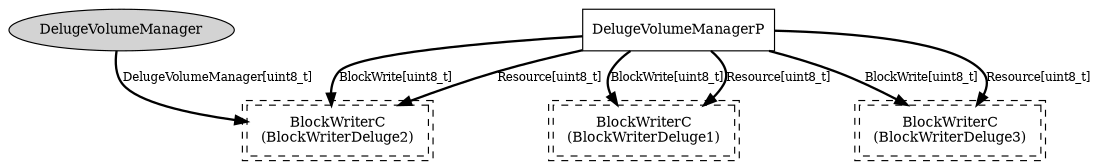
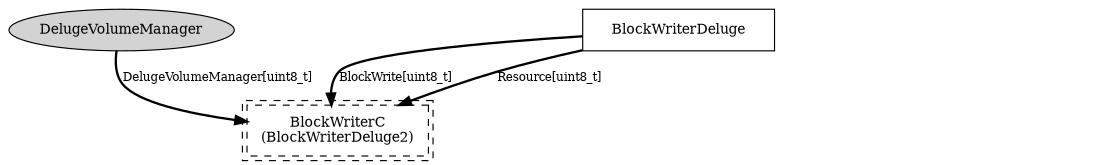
node "DelugeVolumeManagerP": label "DelugeVolumeManagerP" -> "BlockWriterDeluge"
node "BlockWriterC (BlockWriterDeluge1)": removed
node "BlockWriterC (BlockWriterDeluge3)": removed
